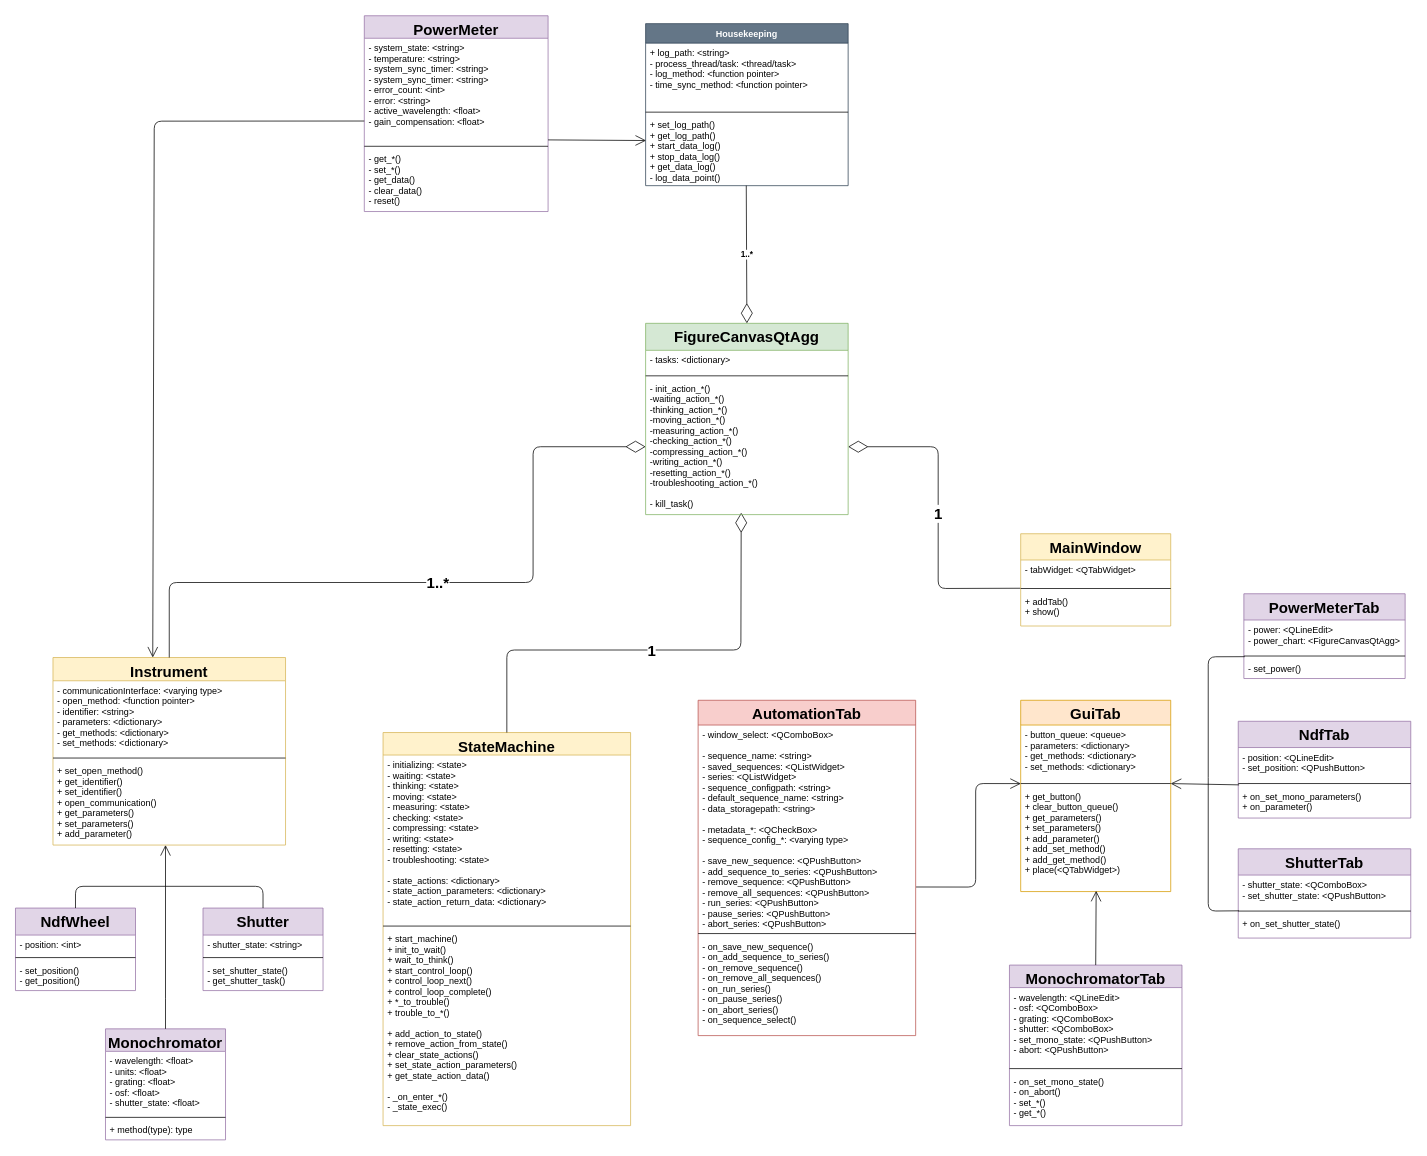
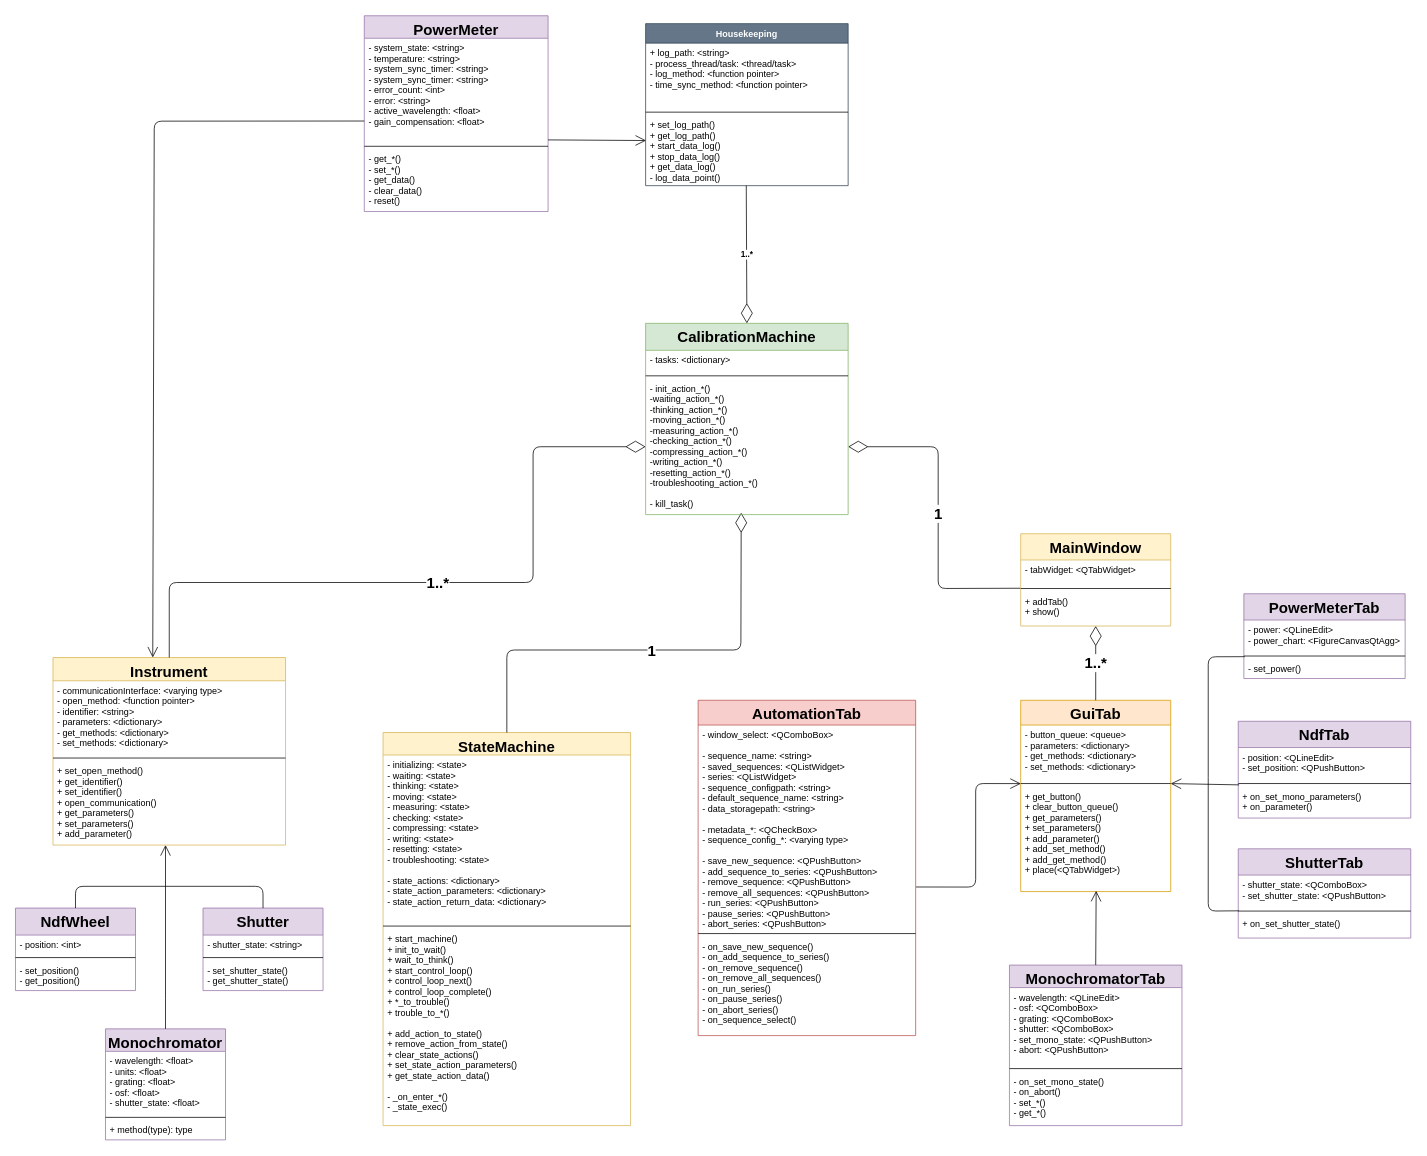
node "FigureCanvasQtAgg": label "FigureCanvasQtAgg" -> "CalibrationMachine"
edge "GuiTab" -> "MainWindow": added, label "1..*"
node "- set_shutter_state() - get_shutter_task()": label "- set_shutter_state() - get_shutter_task()" -> "- set_shutter_state() - get_shutter_state()"
